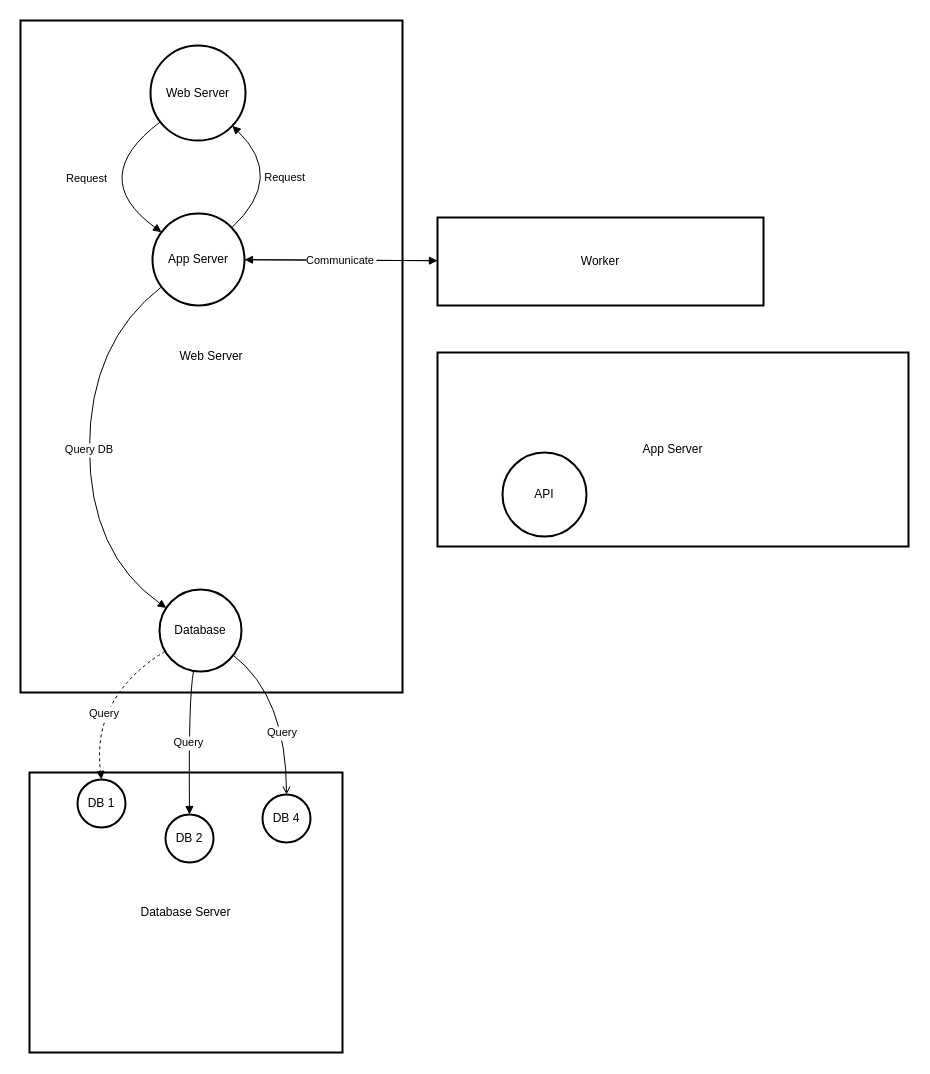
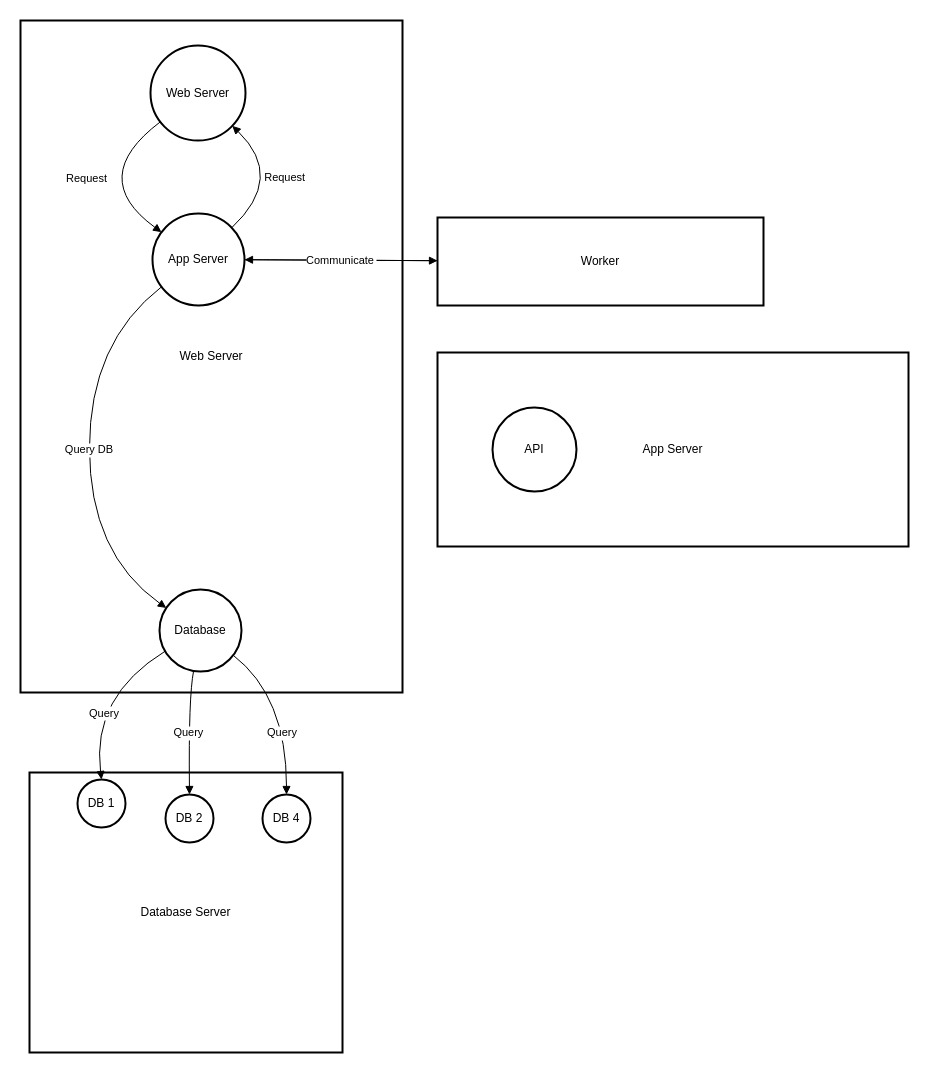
node "API": moved (545, 495) -> (535, 450)
edge "Database" -> "DB 1": style dashed -> solid
edge "Database" -> "DB 4": arrowhead open -> block
node "DB 2": moved (190, 839) -> (190, 819)
